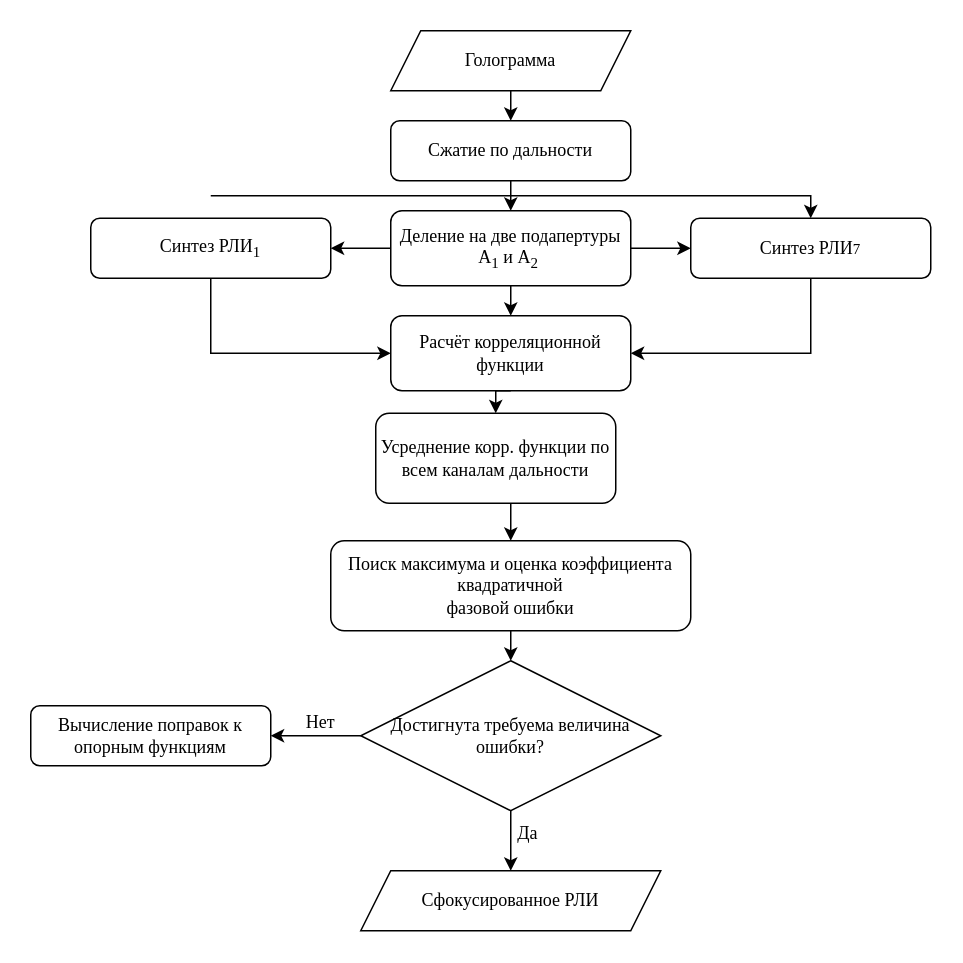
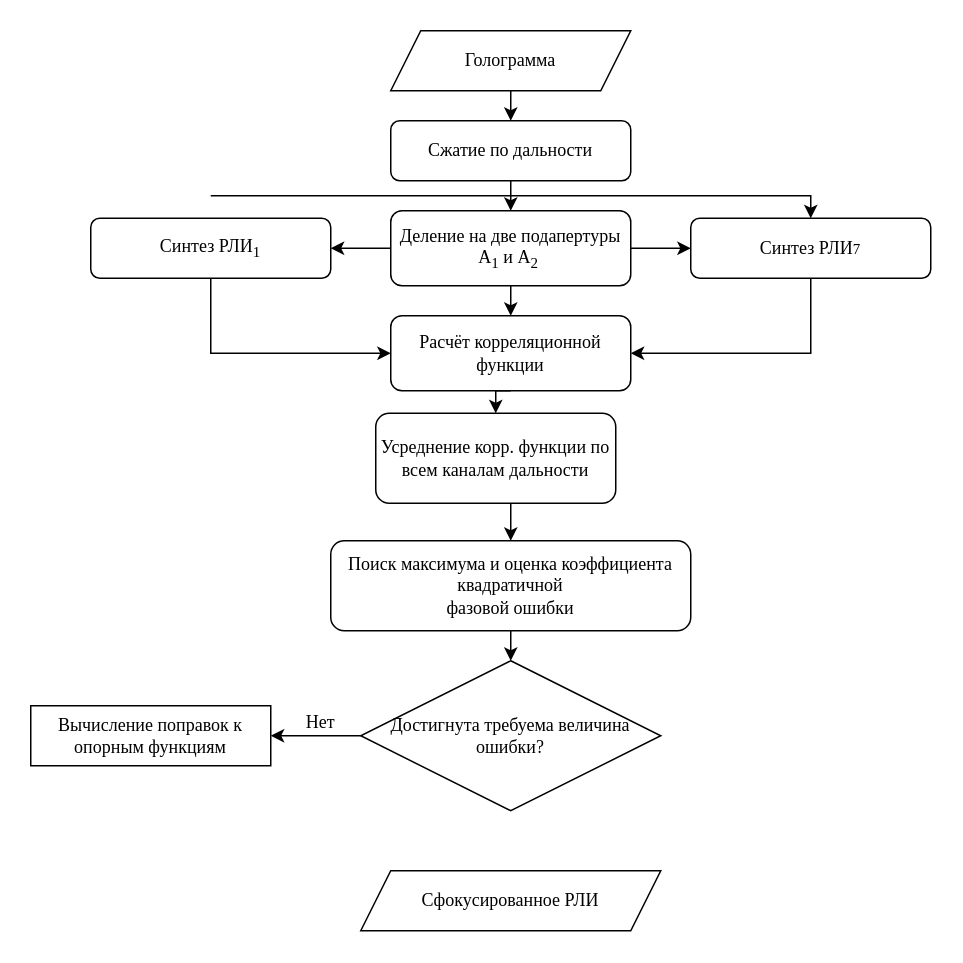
node "Вычисление поправок к опорным функциям": shape rounded rectangle -> rectangle
edge "Достигнута требуема величина ошибки?" -> "Сфокусированное РЛИ": removed, label "Да"
